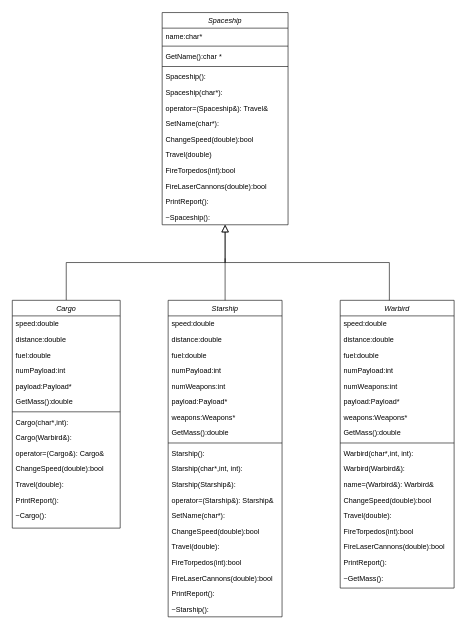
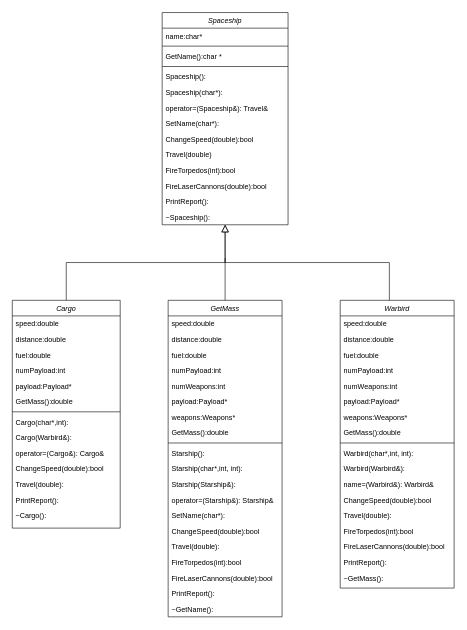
node "Starship": label "Starship" -> "GetMass"
node "~Starship():": label "~Starship():" -> "~GetName():"
